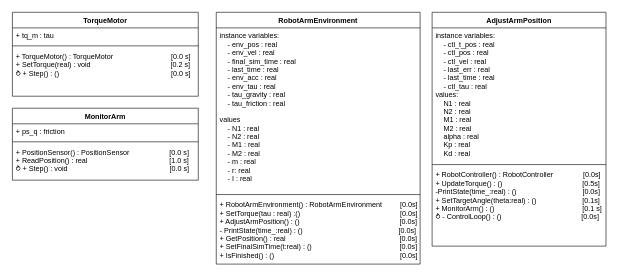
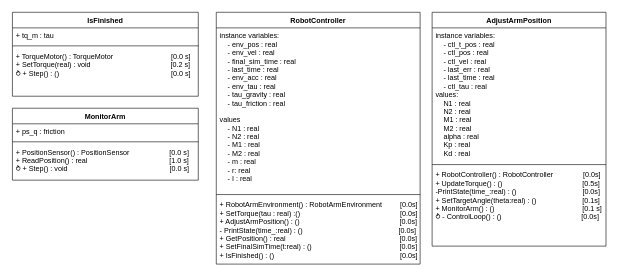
node "TorqueMotor": label "TorqueMotor" -> "IsFinished"
node "RobotArmEnvironment": label "RobotArmEnvironment" -> "RobotController"
